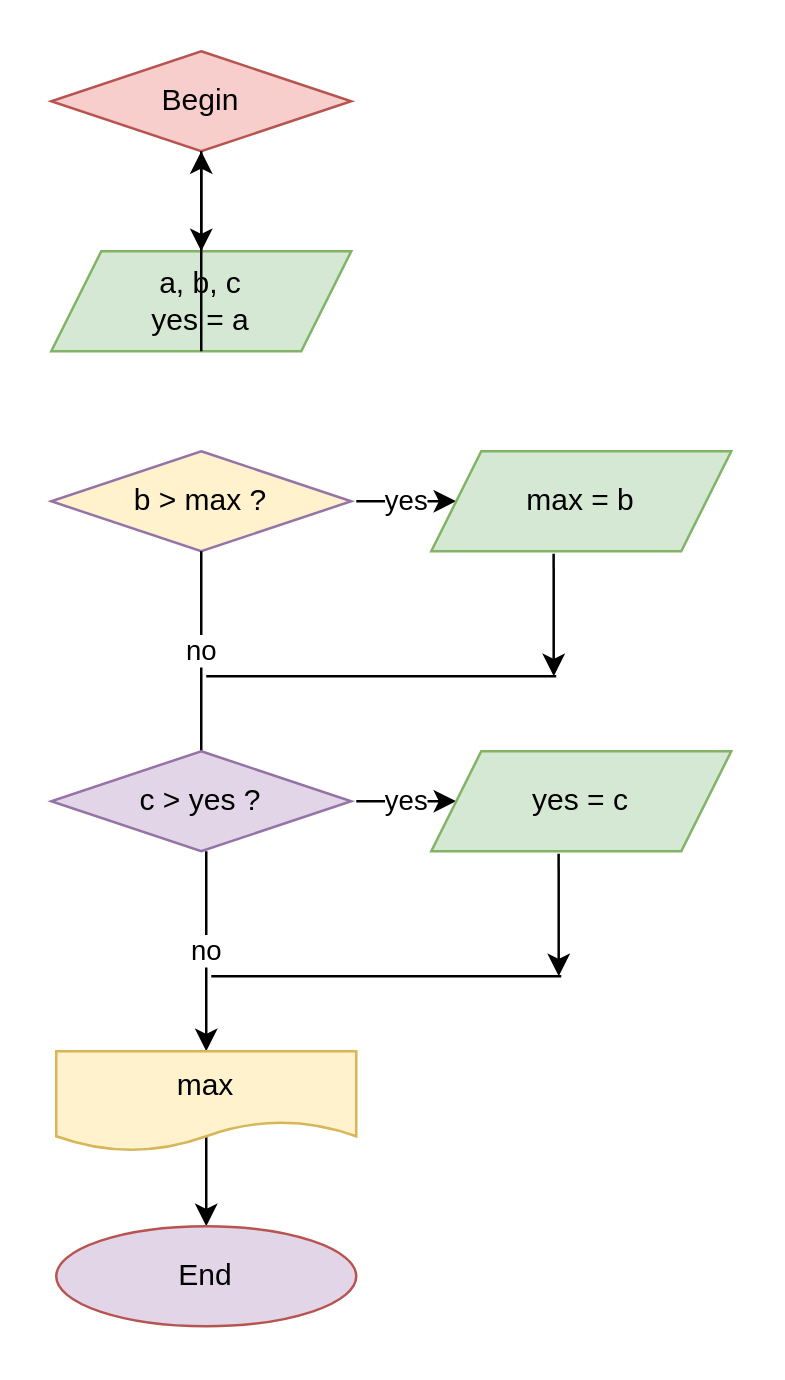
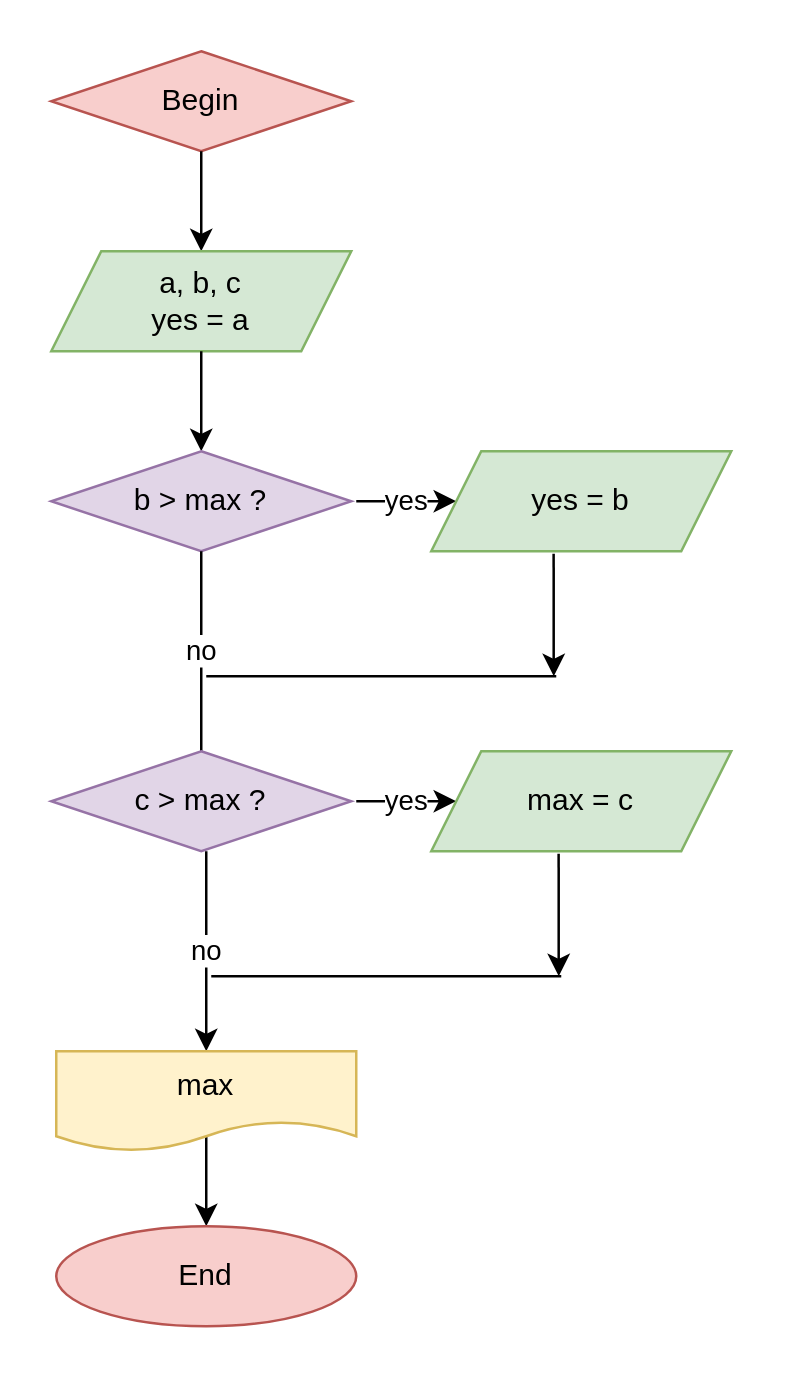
edge "a, b, c yes = a" -> "Begin": now "a, b, c yes = a" -> "b > max ?"
node "b > max ?": fillcolor #fff2cc -> #e1d5e7
node "max = b": label "max = b" -> "yes = b"
node "c > yes ?": label "c > yes ?" -> "c > max ?"
node "yes = c": label "yes = c" -> "max = c"
node "End": fillcolor #e1d5e7 -> #f8cecc
